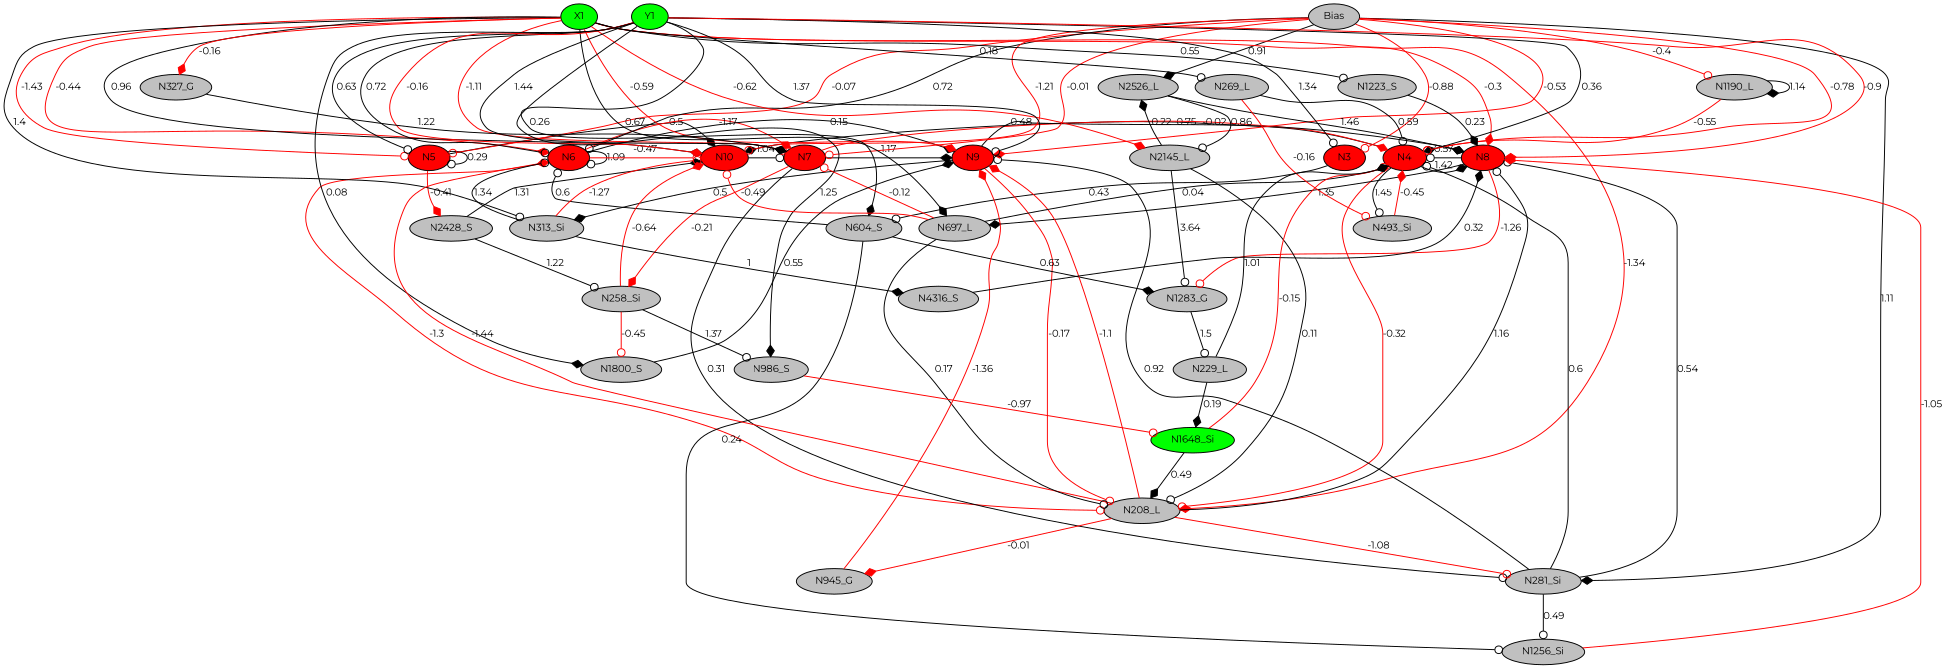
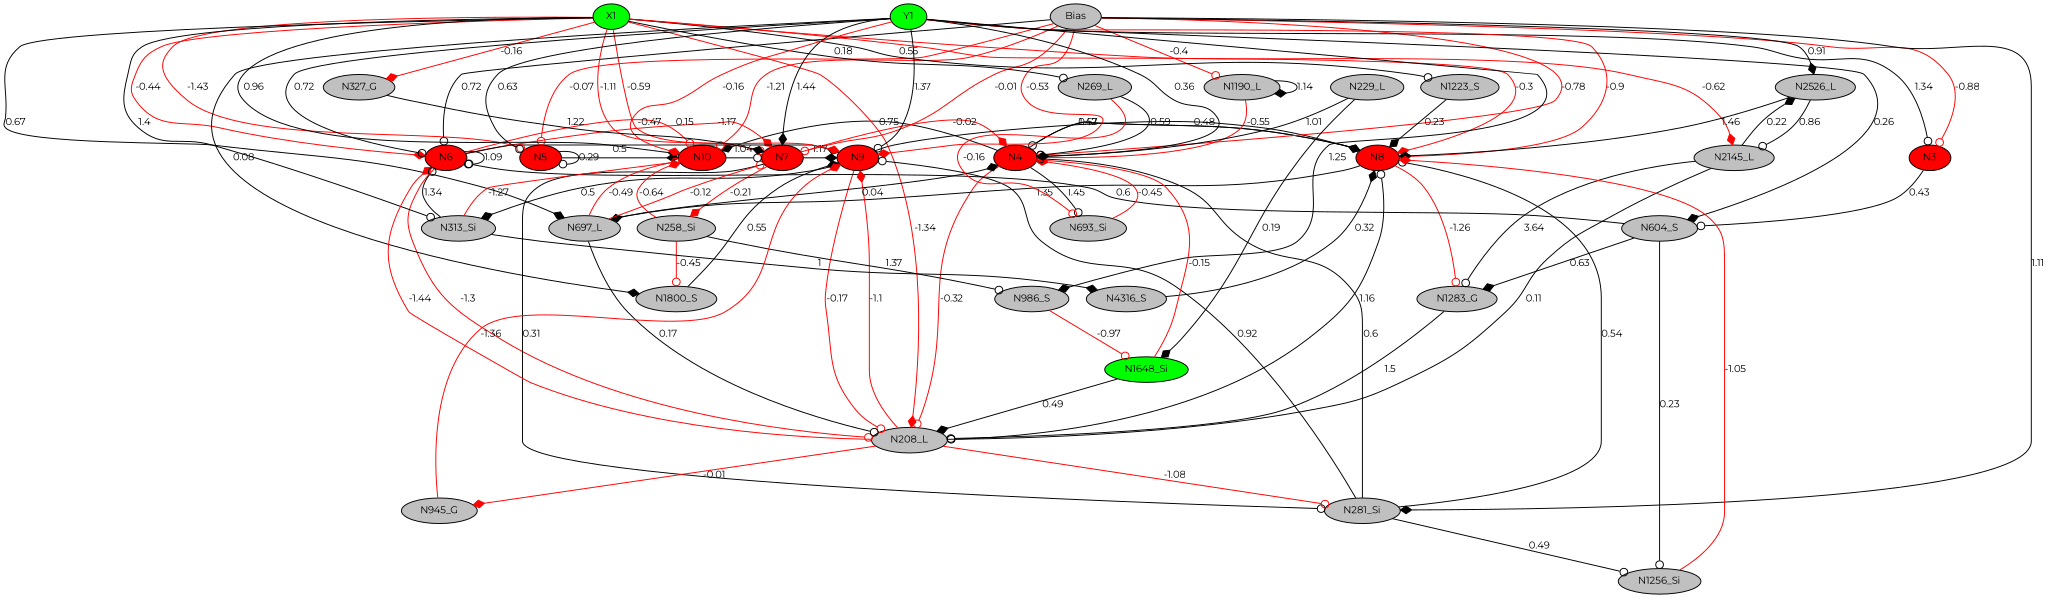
node "N2428_S": removed
node "N493_Si": label "N493_Si" -> "N693_Si"
edge "N1283_G" -> "N229_L": now "N1283_G" -> "N208_L"
edge "N604_S" -> "N1256_Si": label "0.24" -> "0.23"
